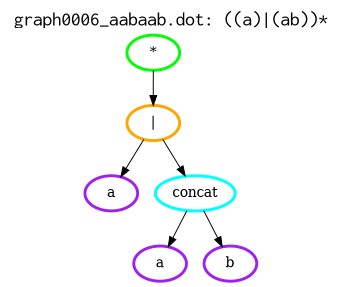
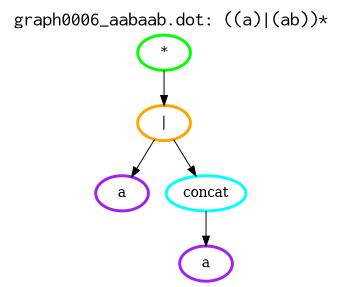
node "b": removed
